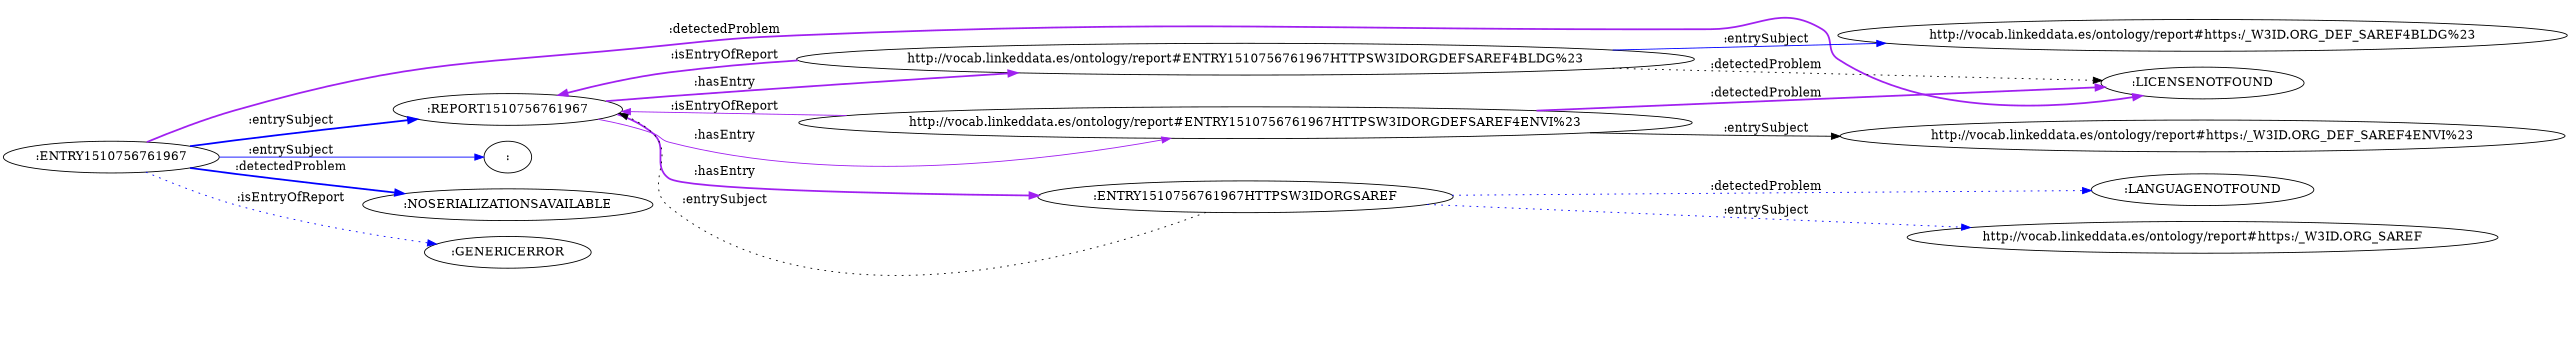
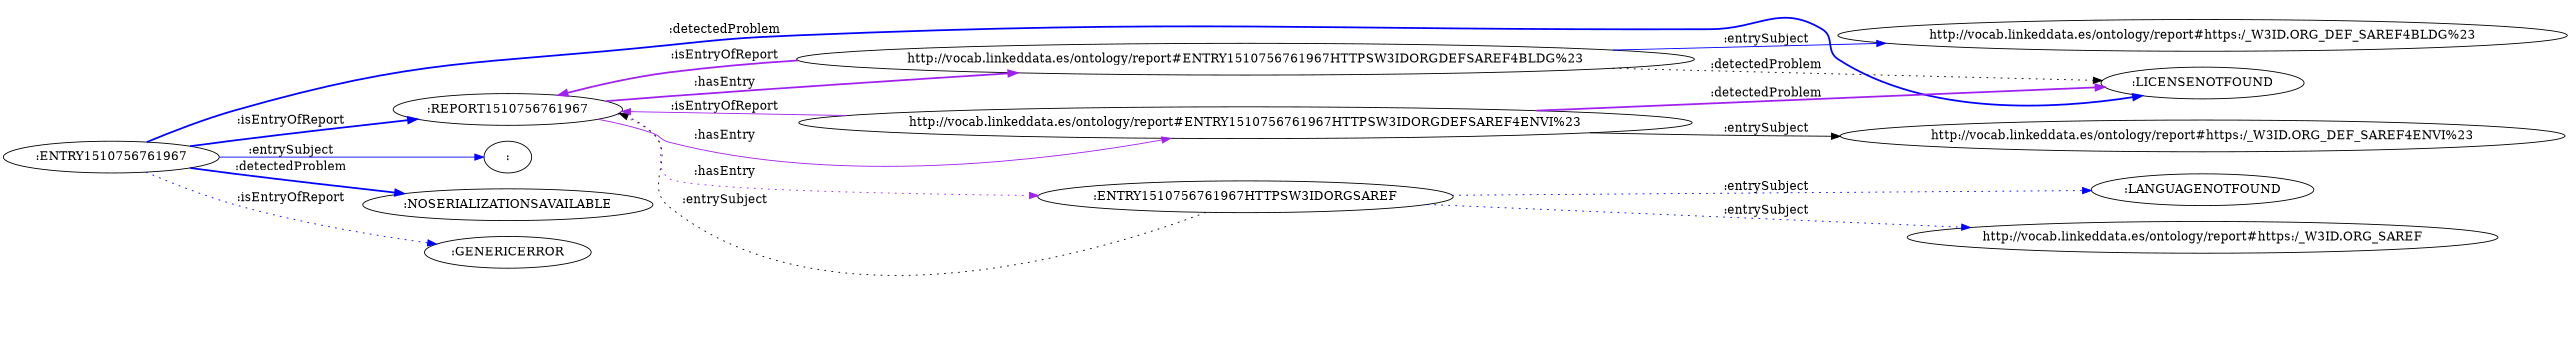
edge ":ENTRY1510756761967" -> ":LICENSENOTFOUND": color purple -> blue
edge ":ENTRY1510756761967" -> ":REPORT1510756761967": label ":entrySubject" -> ":isEntryOfReport"
edge ":ENTRY1510756761967HTTPSW3IDORGSAREF" -> ":LANGUAGENOTFOUND": label ":detectedProblem" -> ":entrySubject"
edge ":REPORT1510756761967" -> ":ENTRY1510756761967HTTPSW3IDORGSAREF": style bold -> dotted
